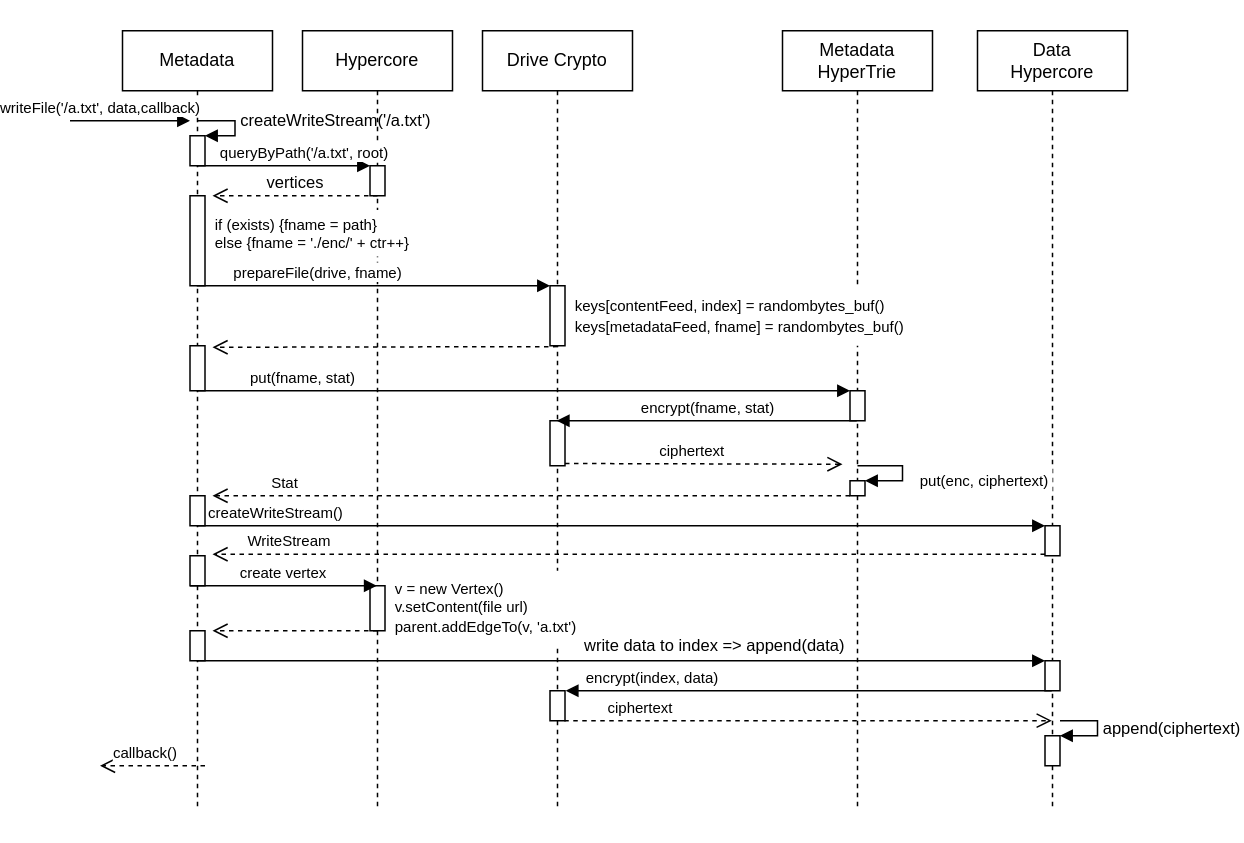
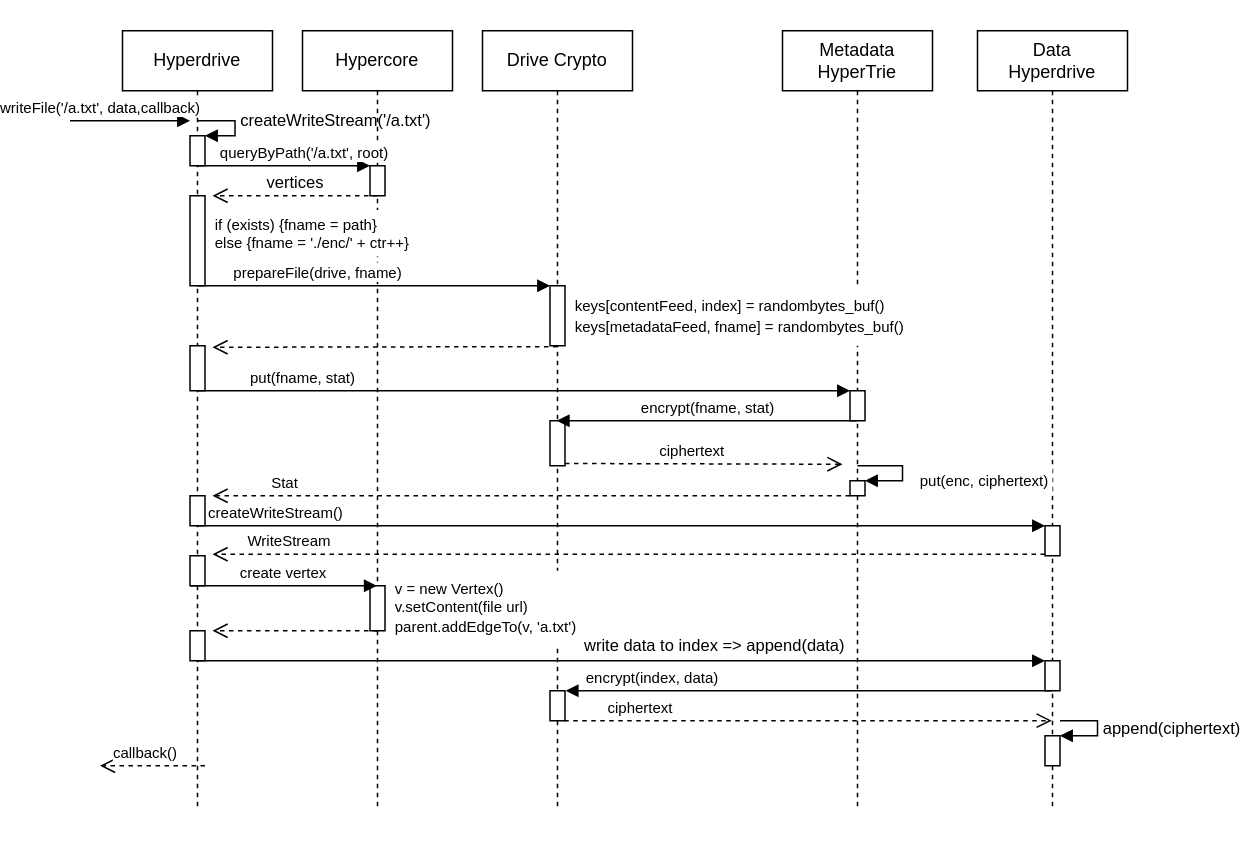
node "Metadata": label "Metadata" -> "Hyperdrive"
node "Data Hypercore": label "Data Hypercore" -> "Data Hyperdrive"
